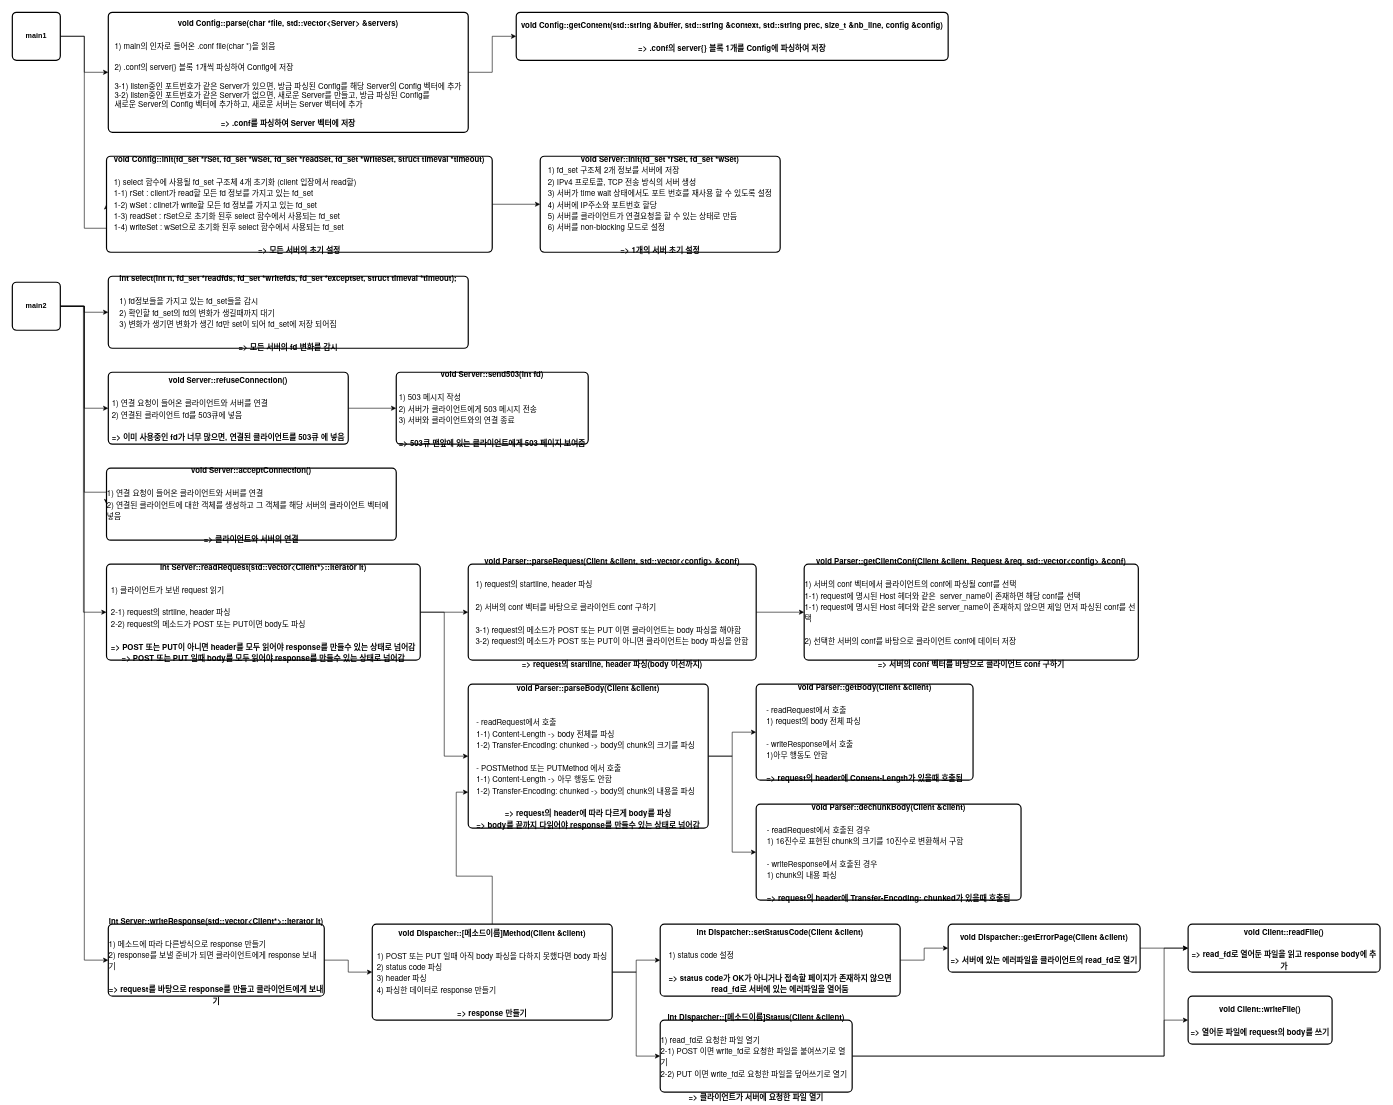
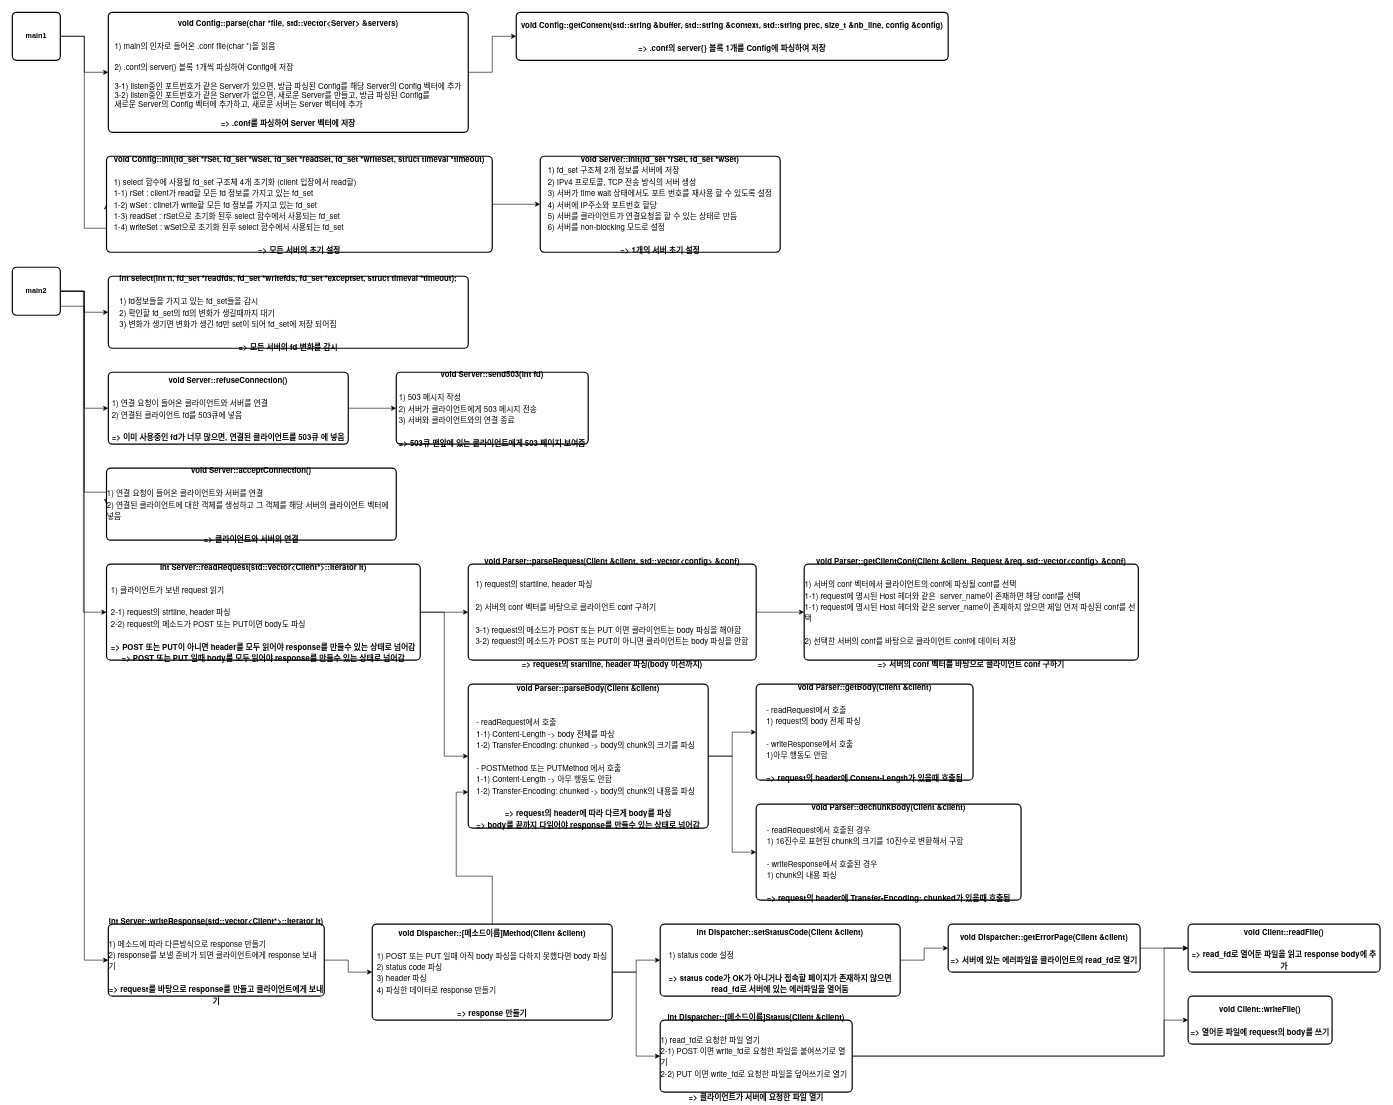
node "main2": moved (36, 306) -> (36, 291)
